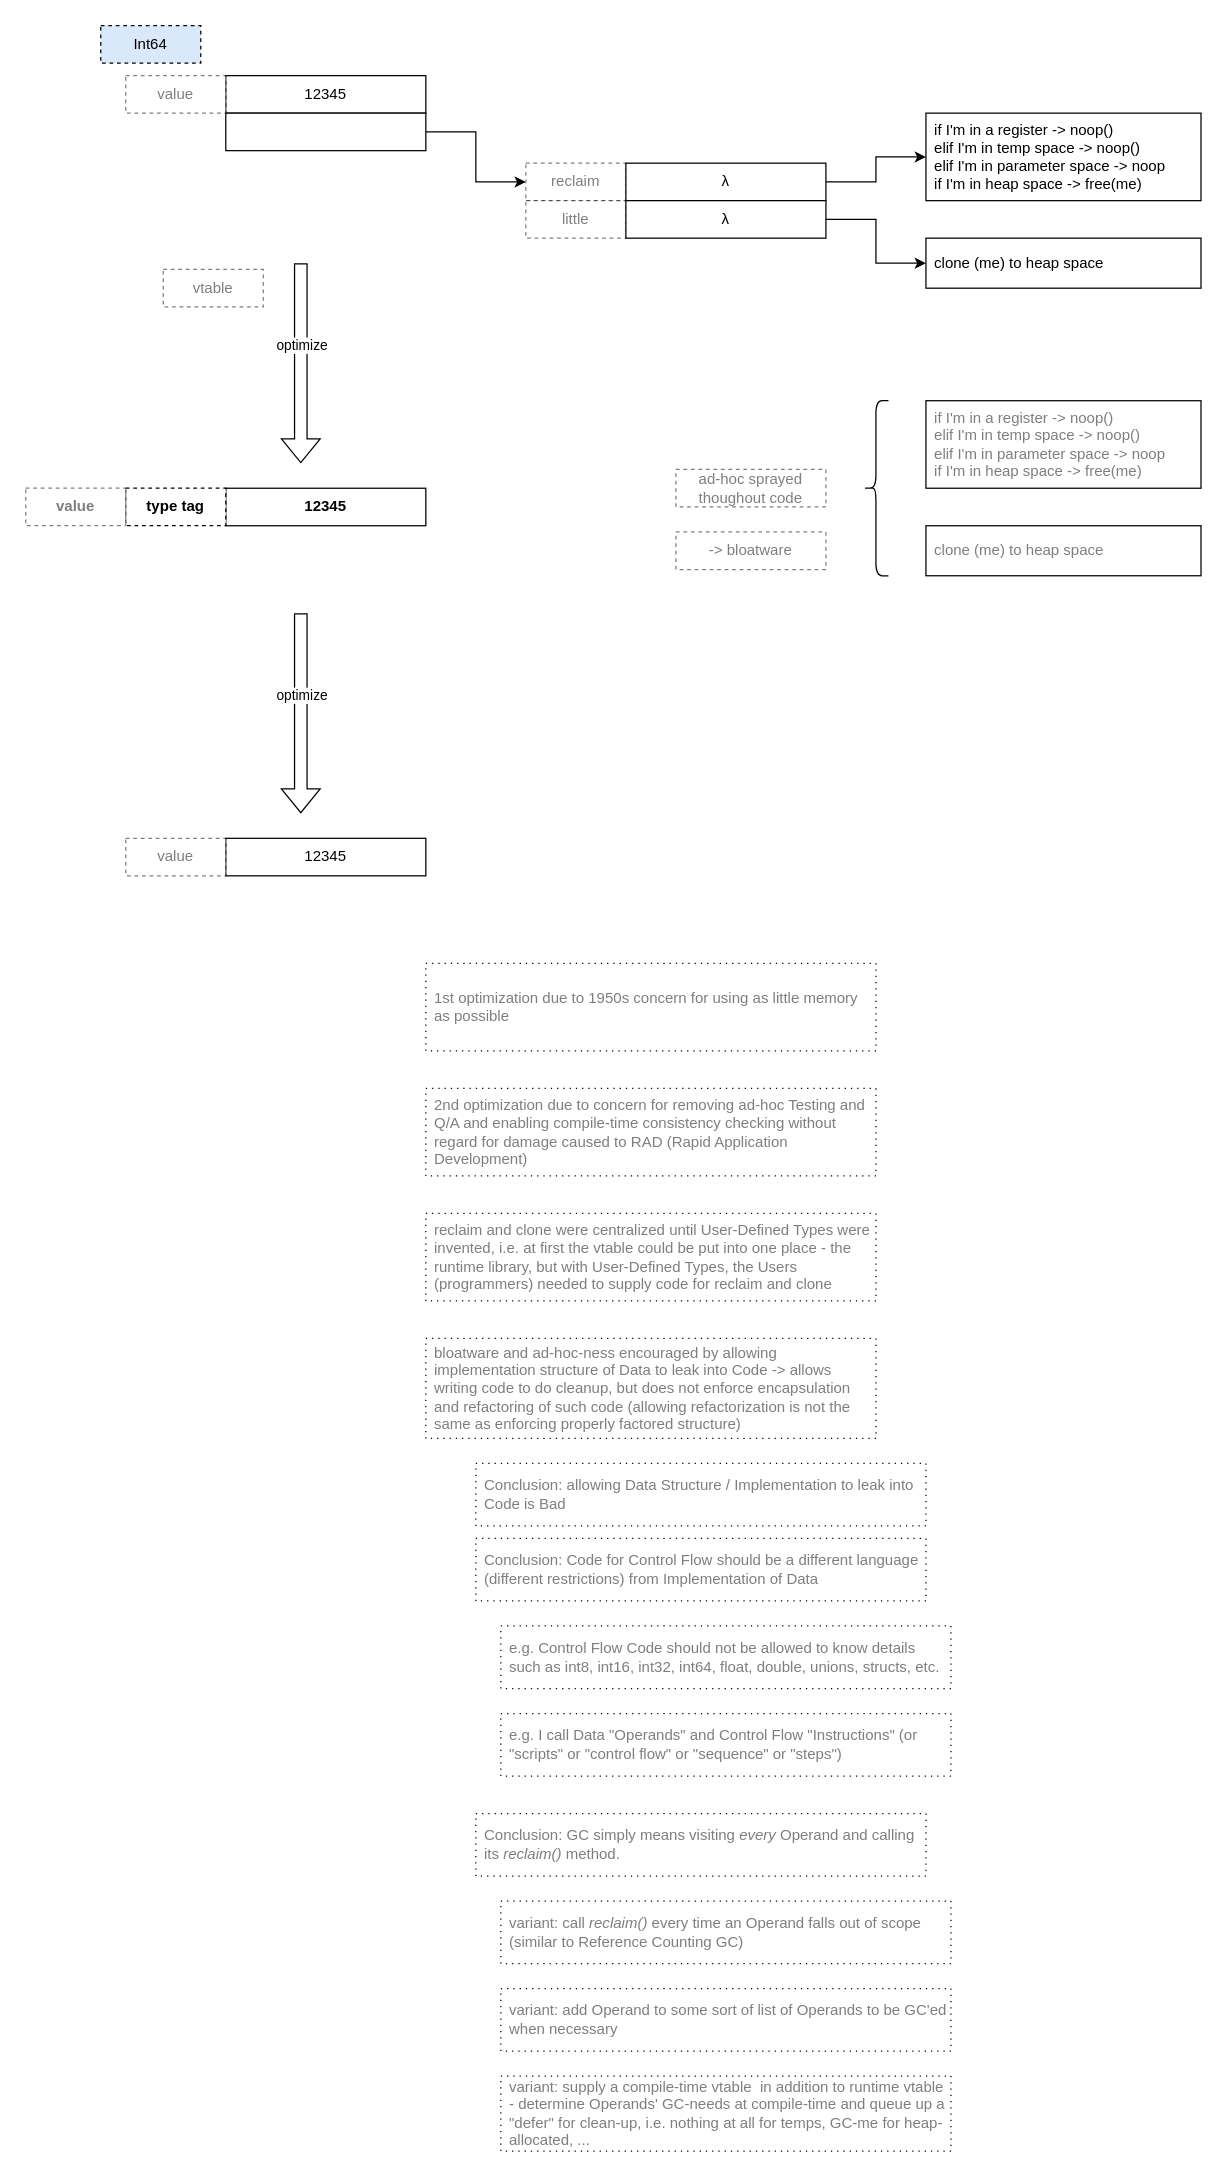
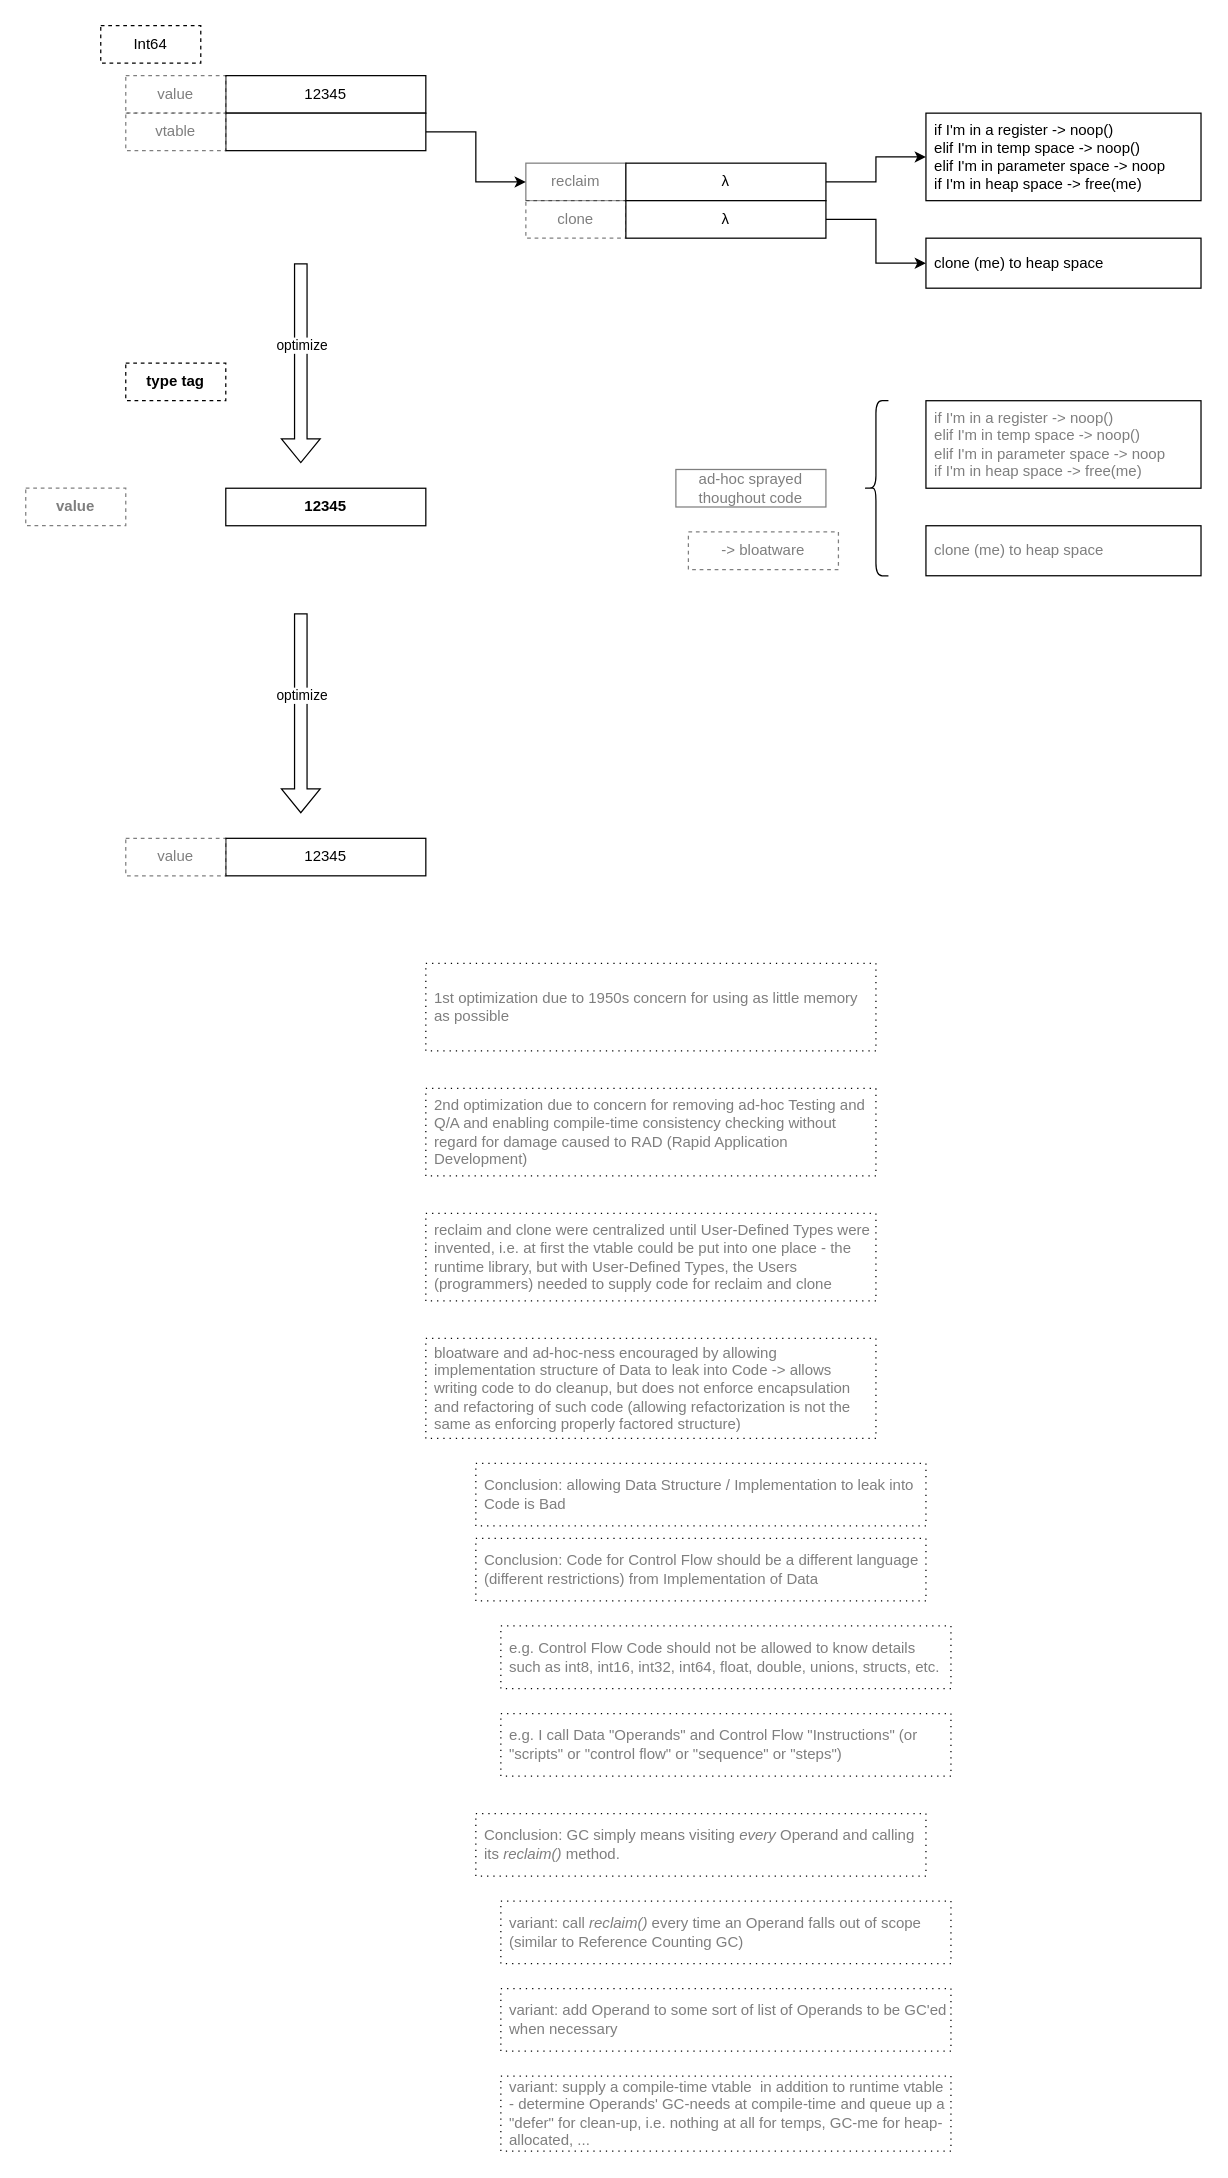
node "Int64": fillcolor #dae8fc -> #ffffff
node "reclaim": style dashed -> solid
node "little": label "little" -> "clone"
node "vtable": moved (213, 288) -> (176, 132)
node "ad-hoc sprayed thoughout code": style dashed -> solid
node "type tag": moved (176, 507) -> (176, 382)
node "-> bloatware": moved (751, 551) -> (763, 551)
